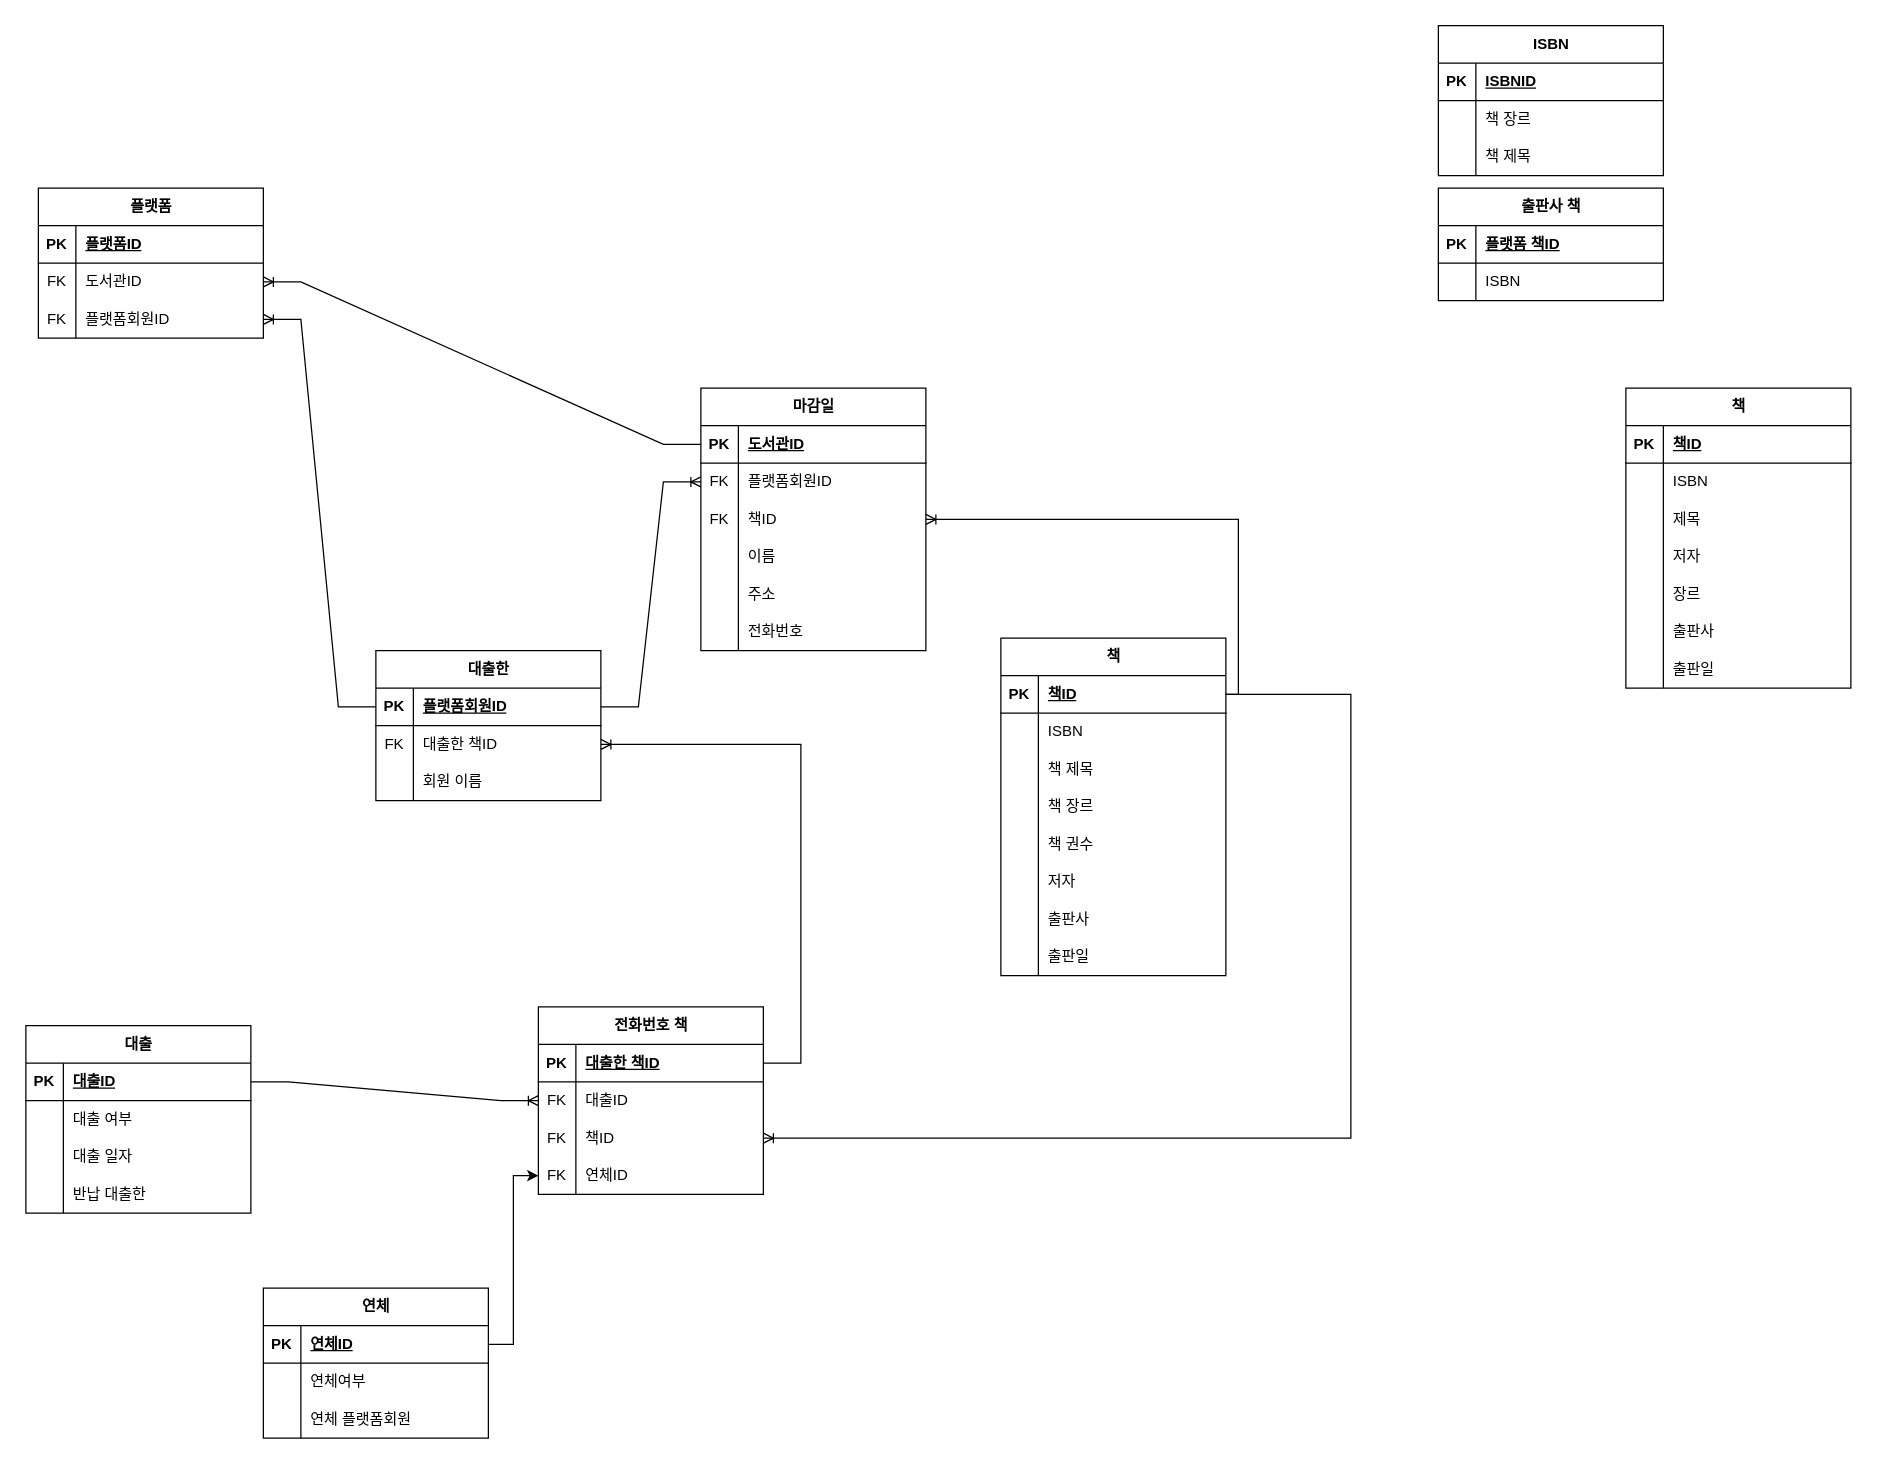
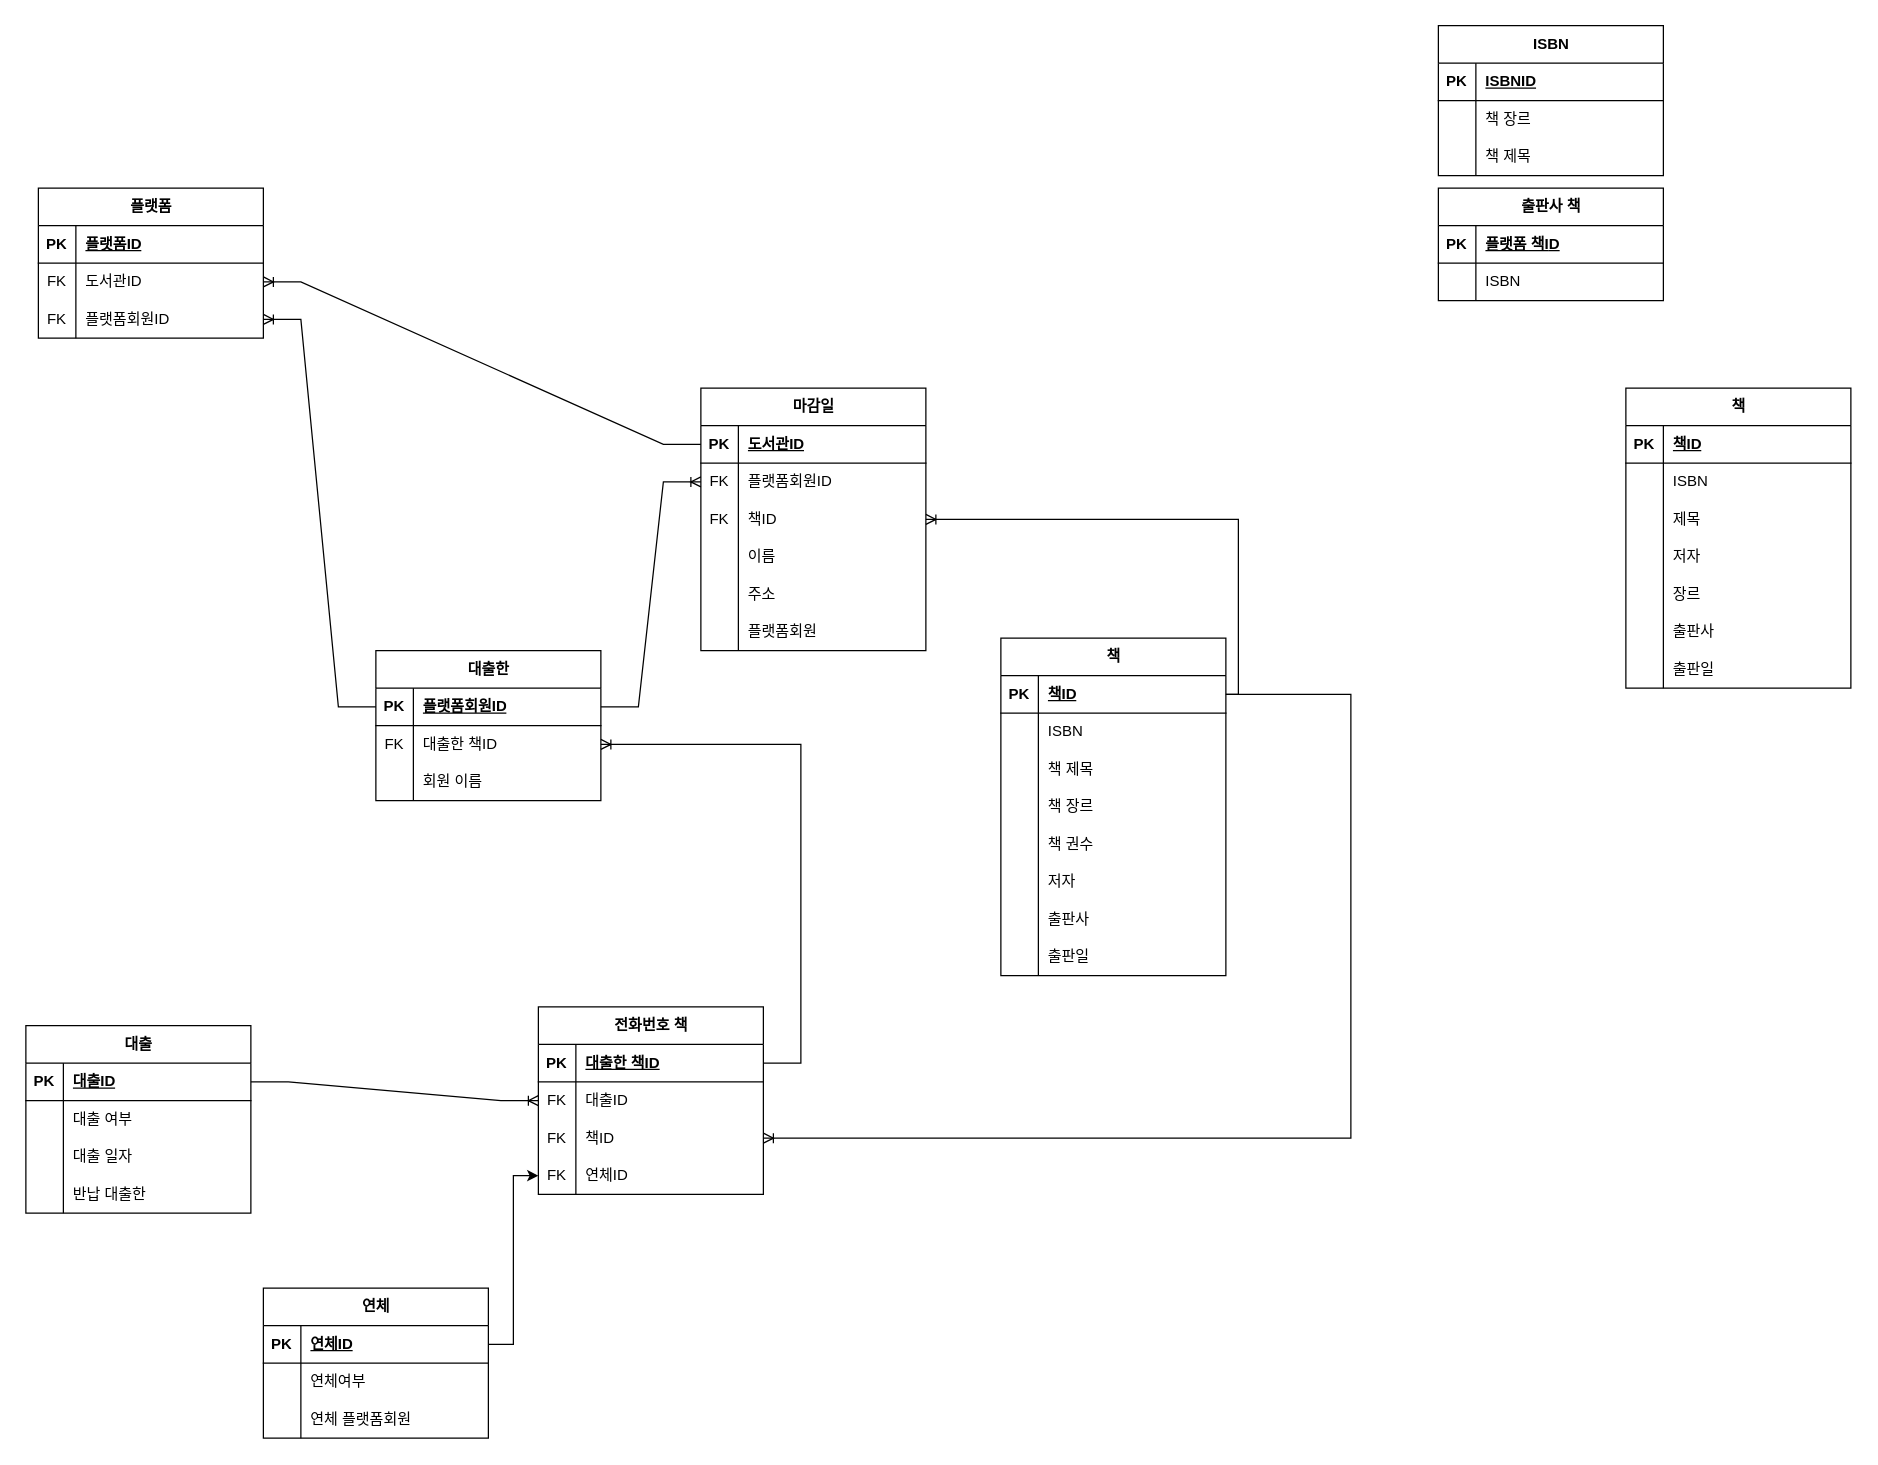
node "전화번호": label "전화번호" -> "플랫폼회원"
